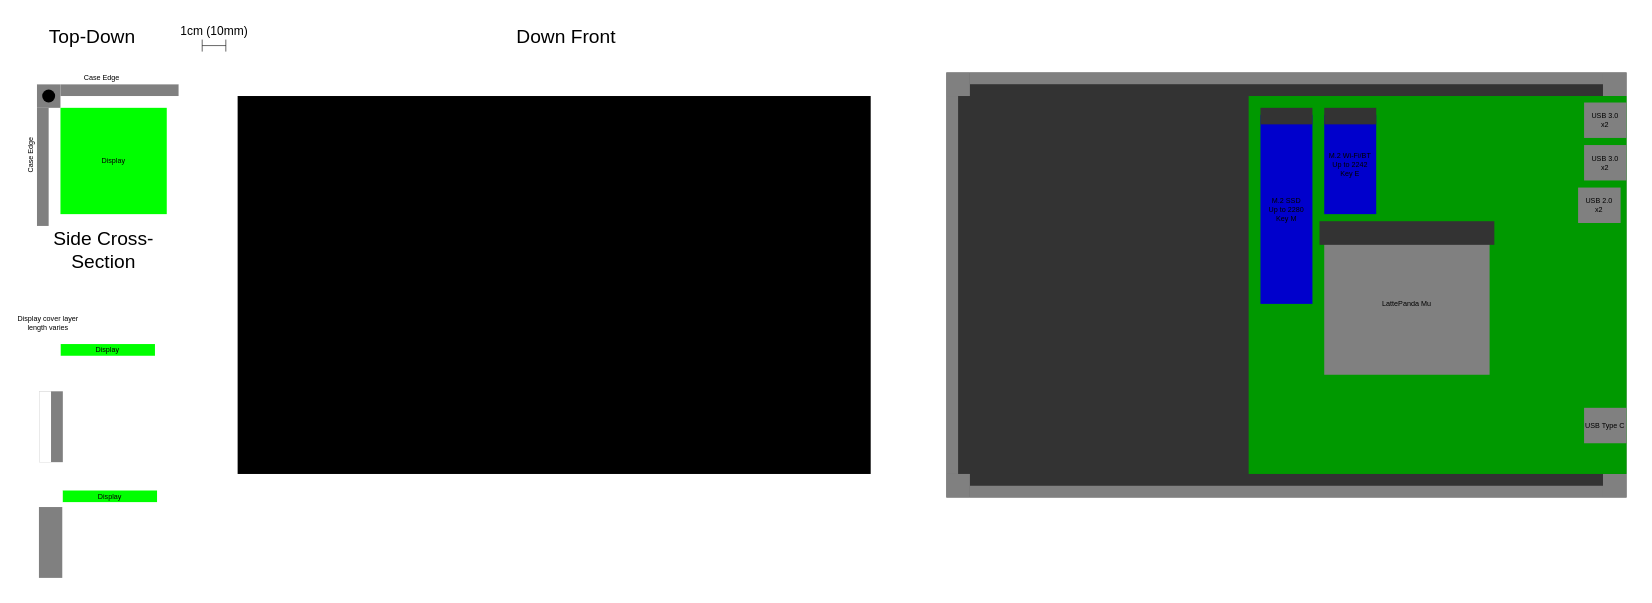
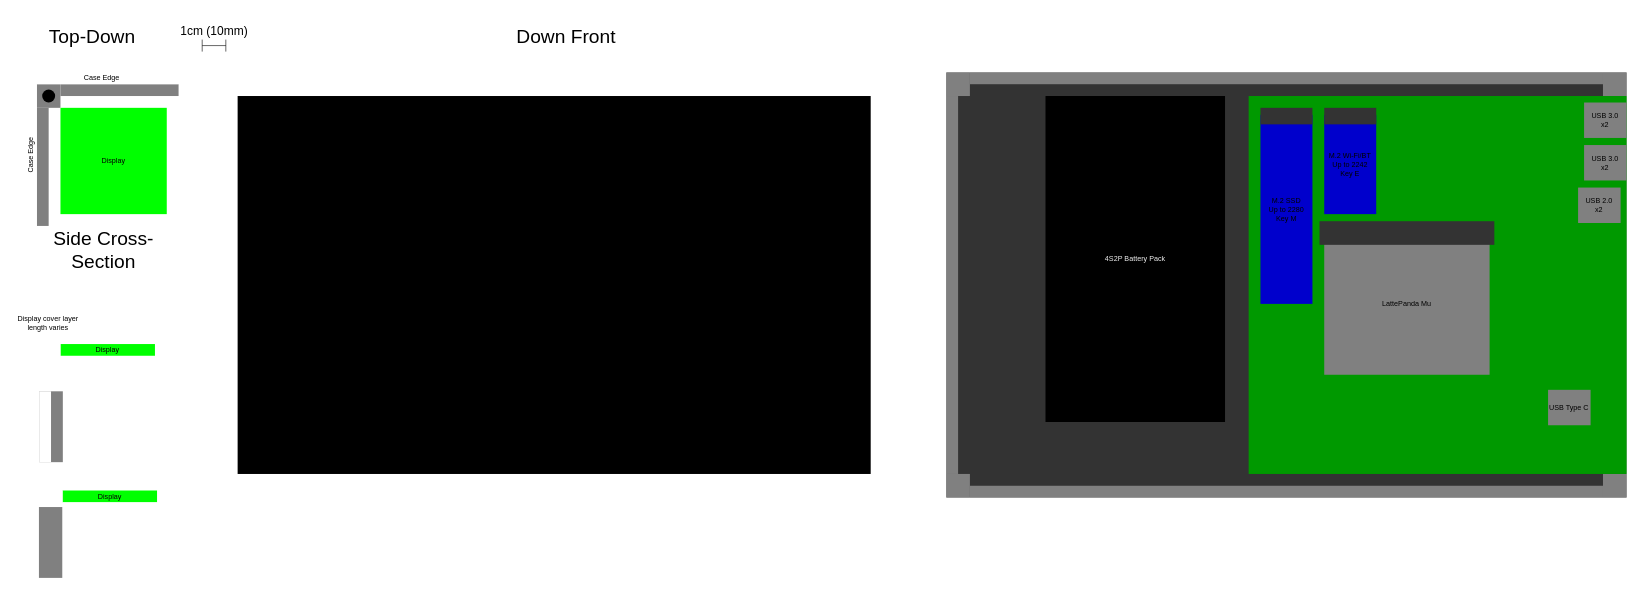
node "4S2P Battery Pack": added
node "USB Type C": moved (1605, 426) -> (1569, 408)
